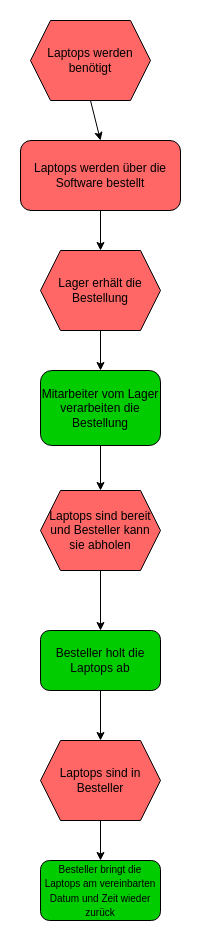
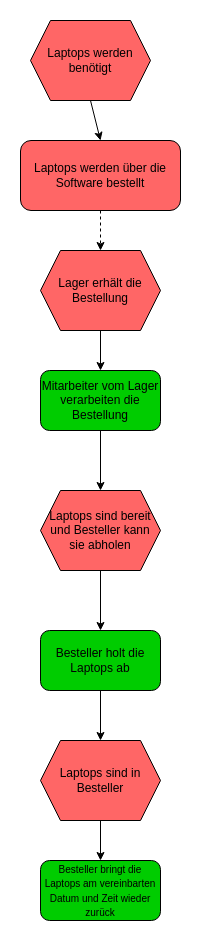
edge "Laptops werden über die Software bestellt" -> "Lager erhält die Bestellung": style solid -> dashed
node "Mitarbeiter vom Lager verarbeiten die Bestellung": size 120x75 -> 120x60
